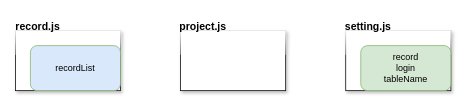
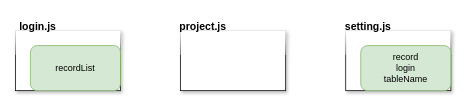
node "record.js": label "record.js" -> "login.js"
node "recordList": fillcolor #dae8fc -> #d5e8d4
